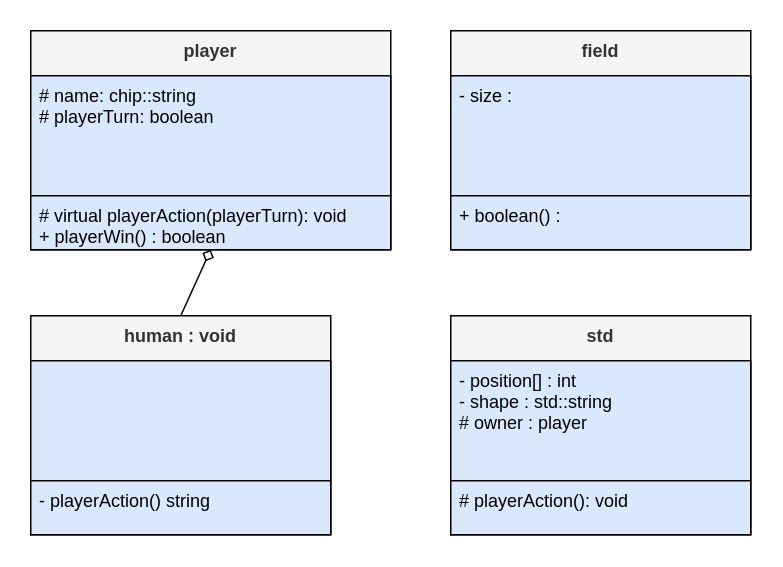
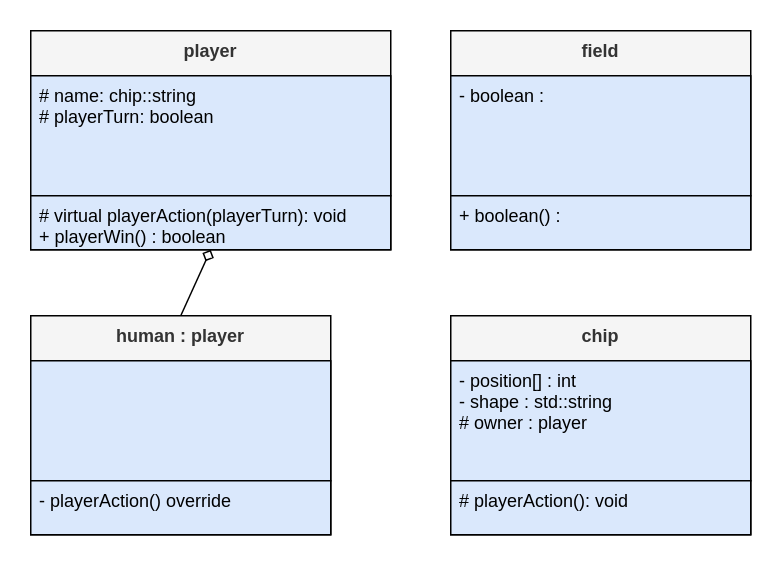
node "- size :": label "- size :" -> "- boolean :"
node "human : void": label "human : void" -> "human : player"
node "std": label "std" -> "chip"
node "- playerAction() string": label "- playerAction() string" -> "- playerAction() override"
